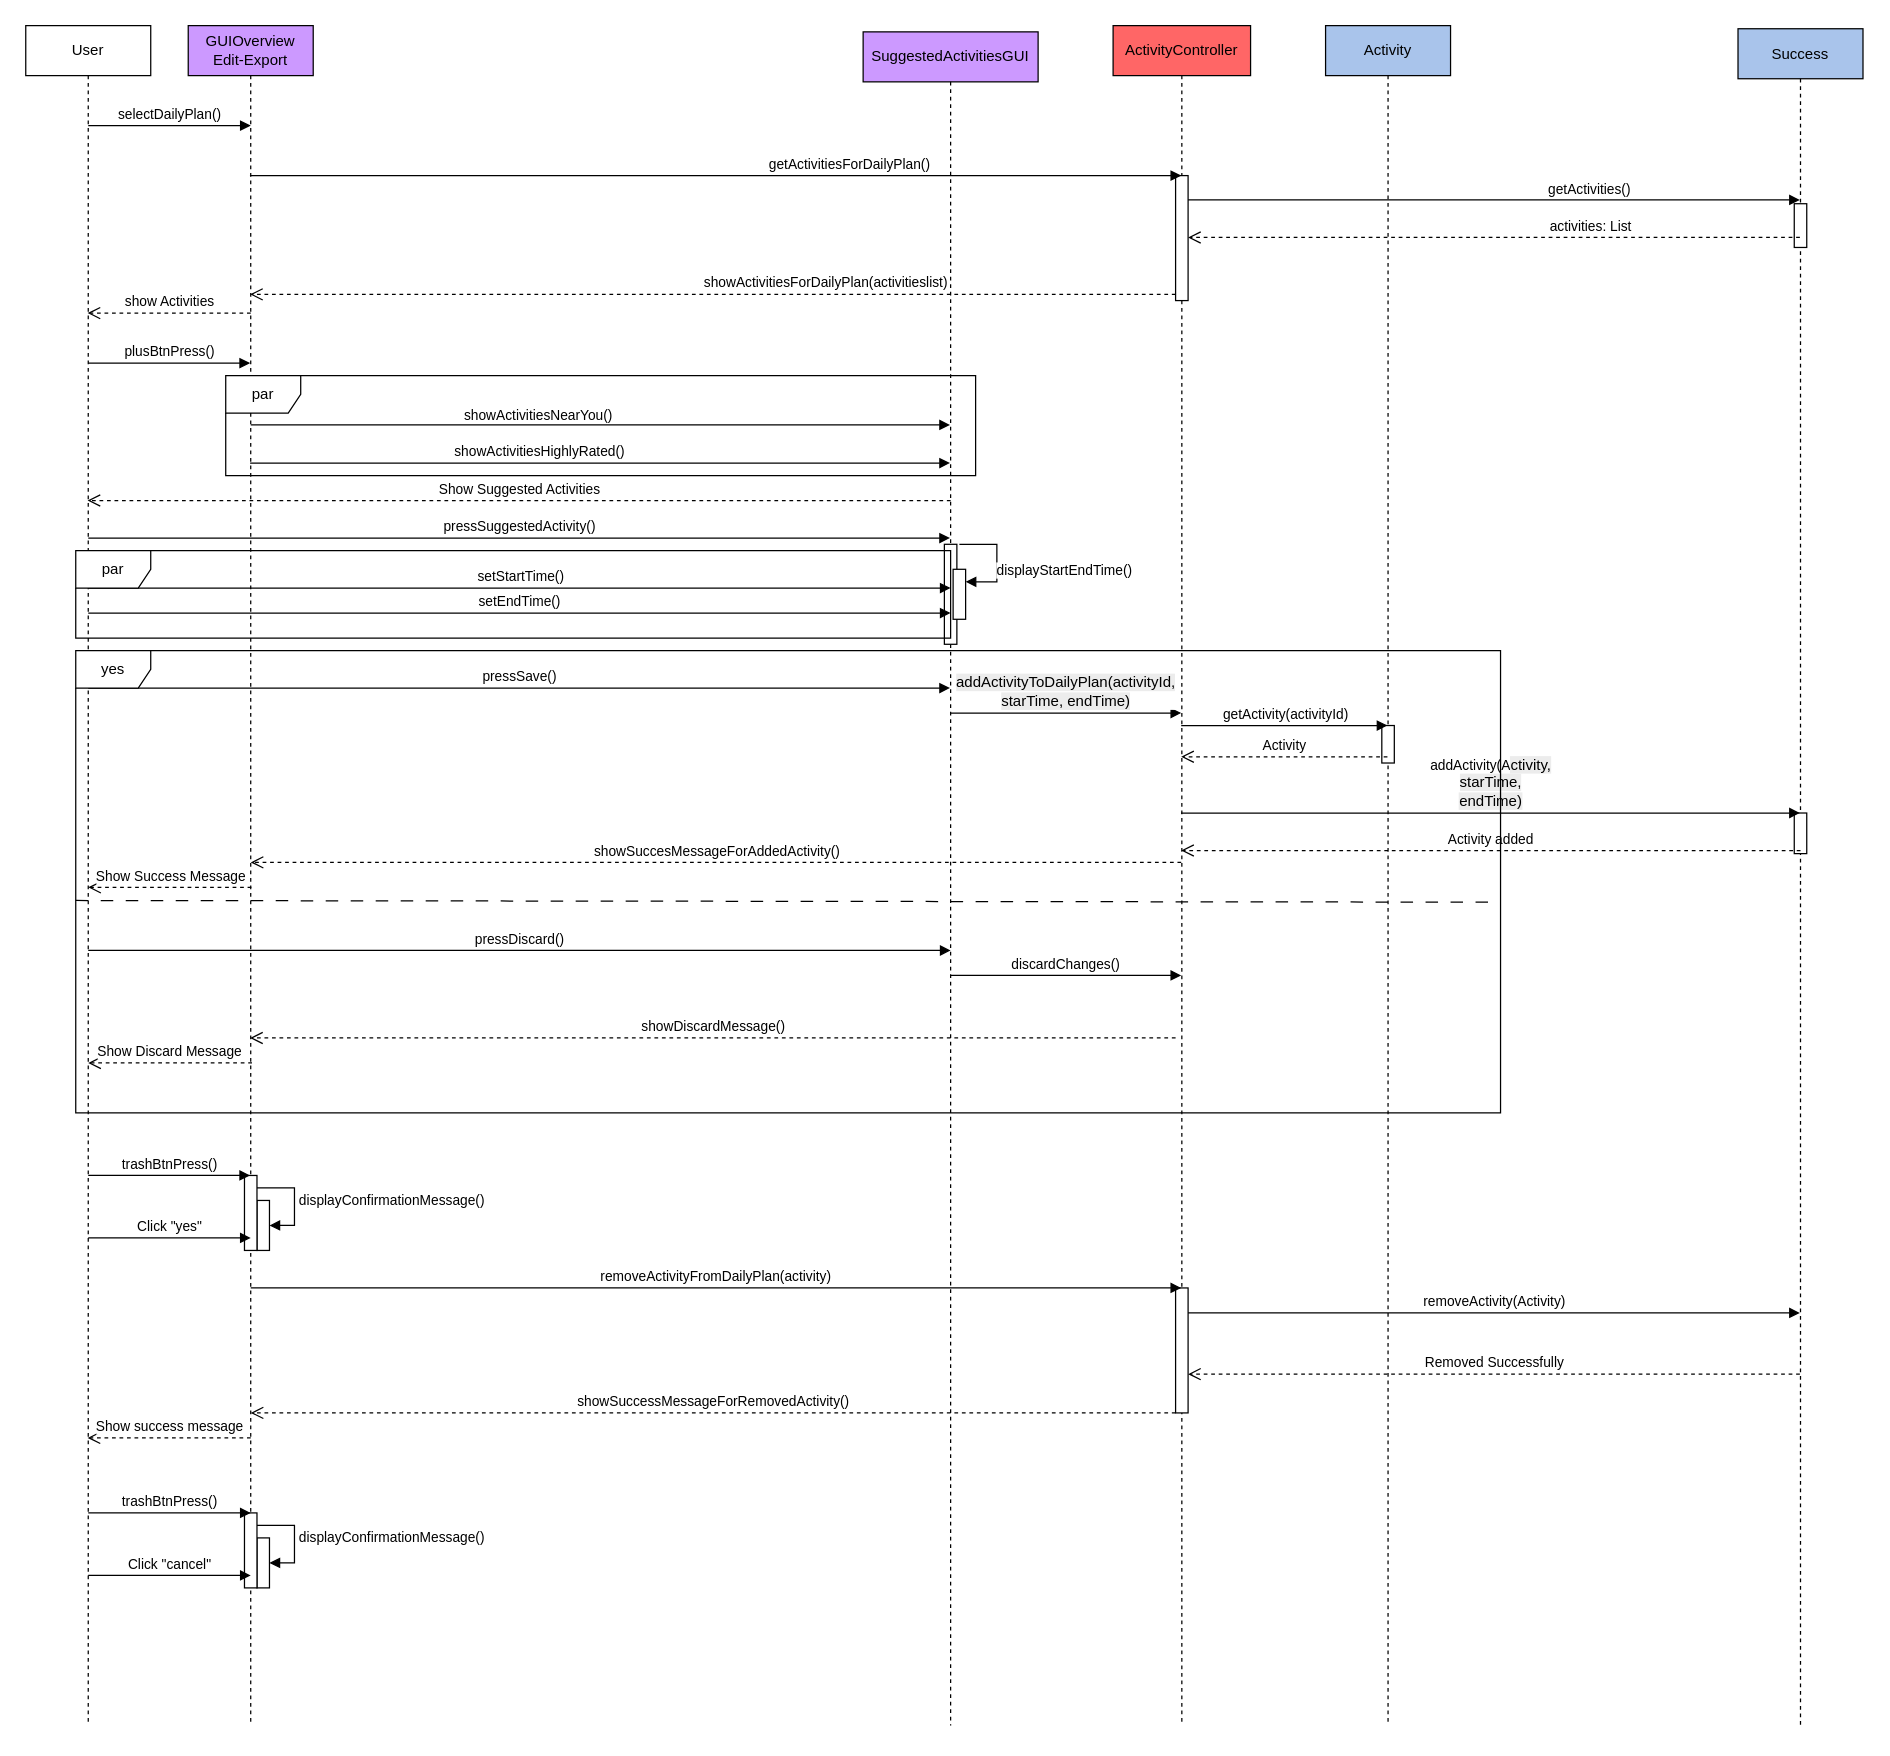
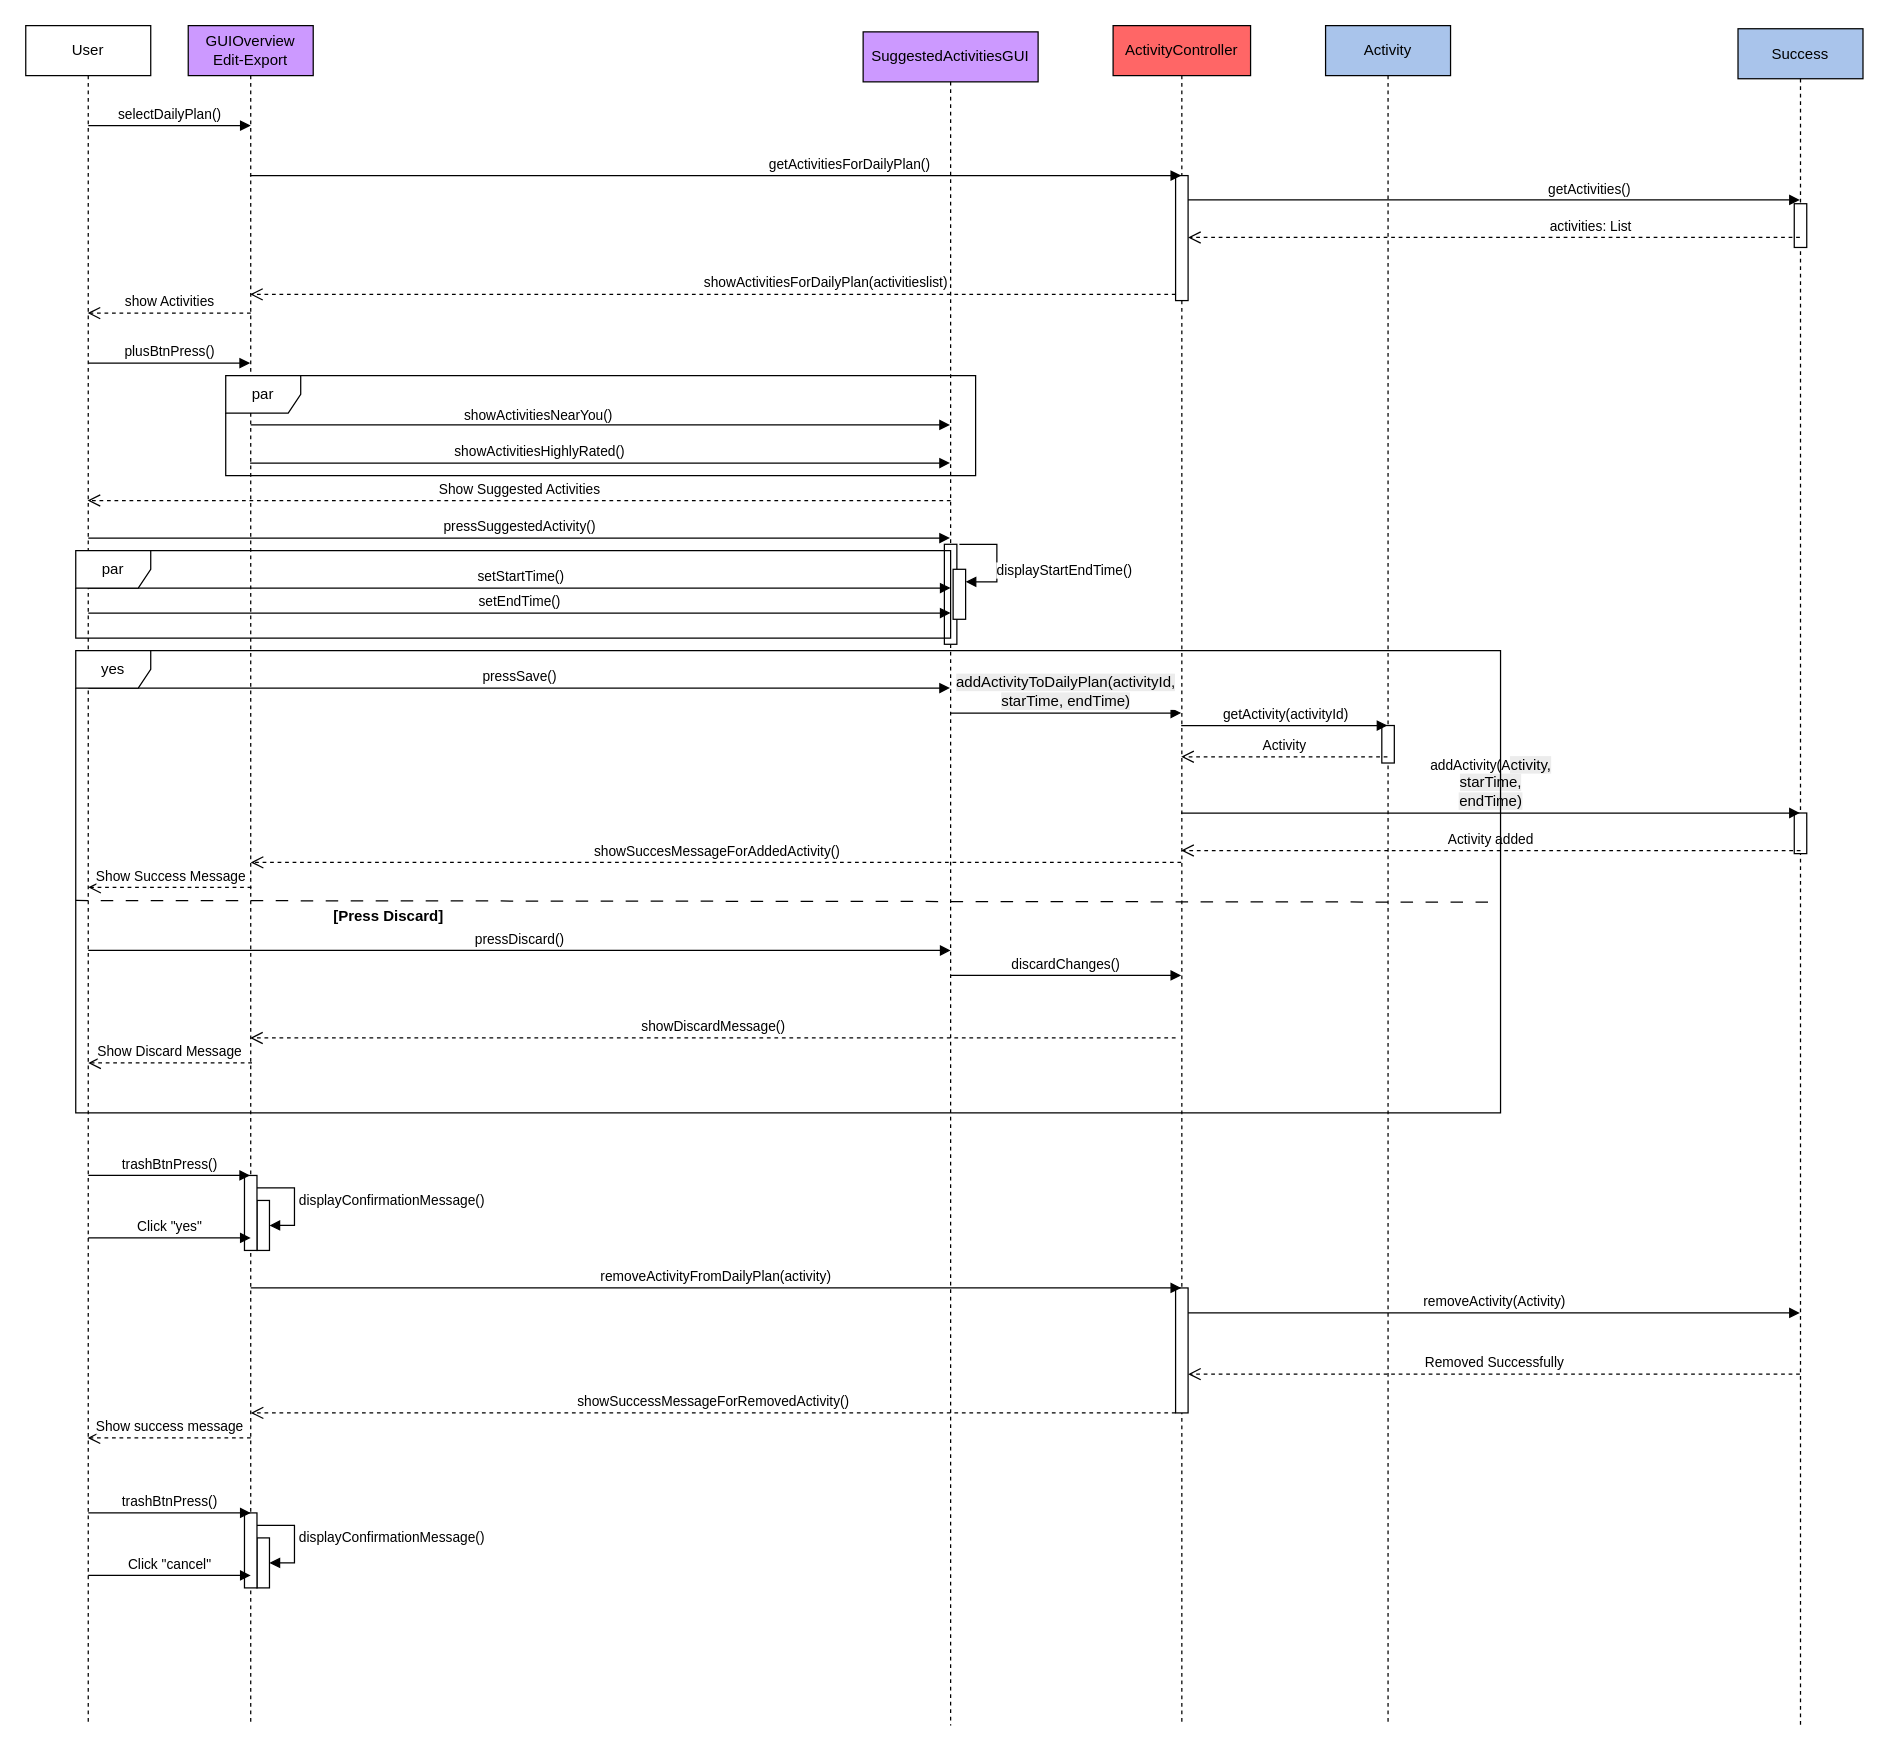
node "[Press Discard]": added
